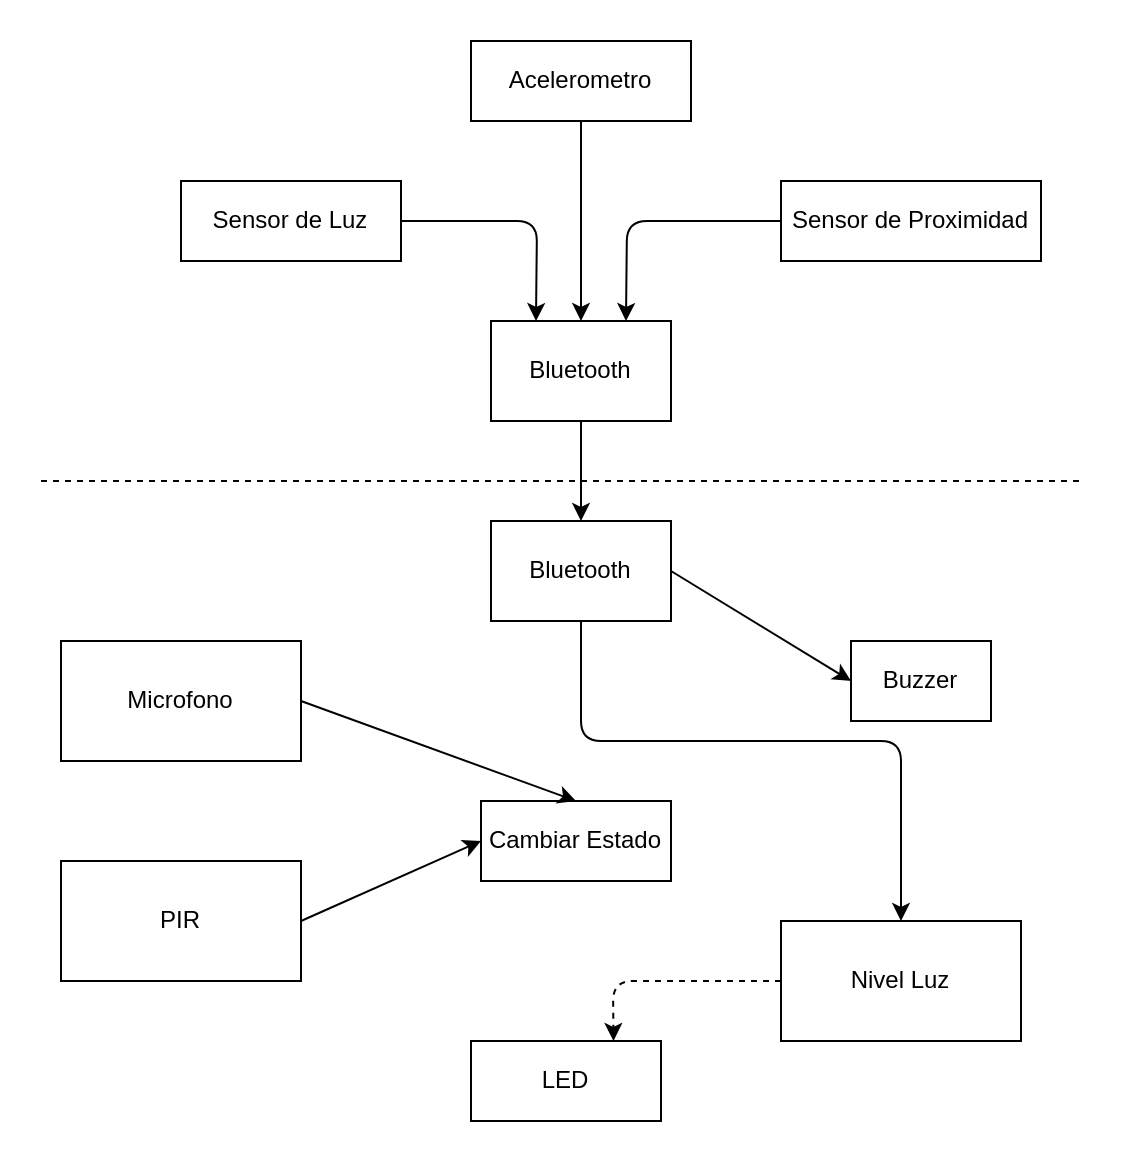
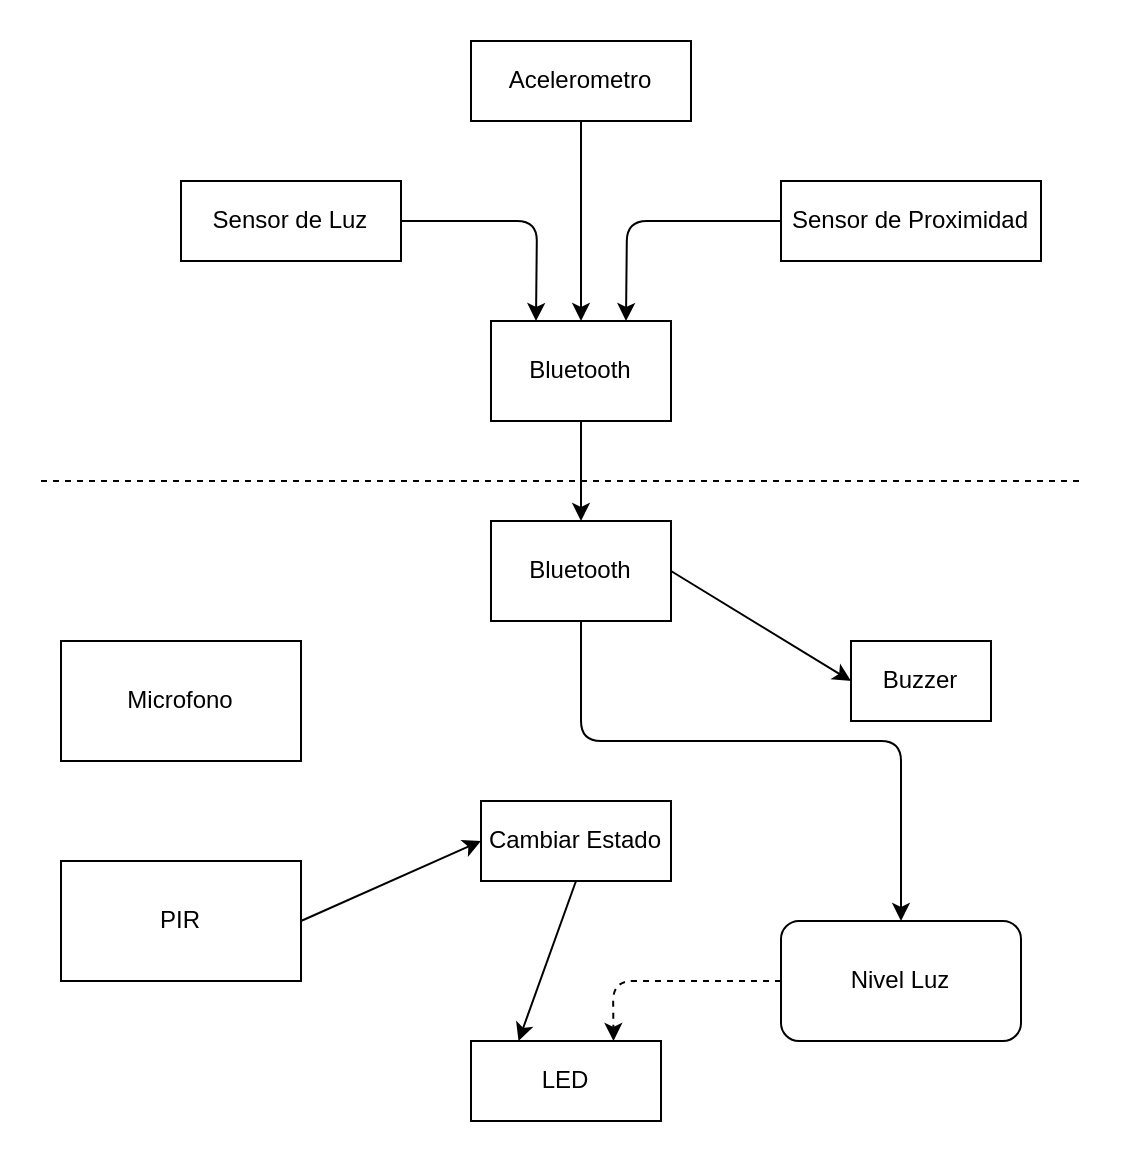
edge "Microfono" -> "Cambiar Estado": removed
edge "Cambiar Estado" -> "LED": added
node "Nivel Luz": shape rectangle -> rounded rectangle
